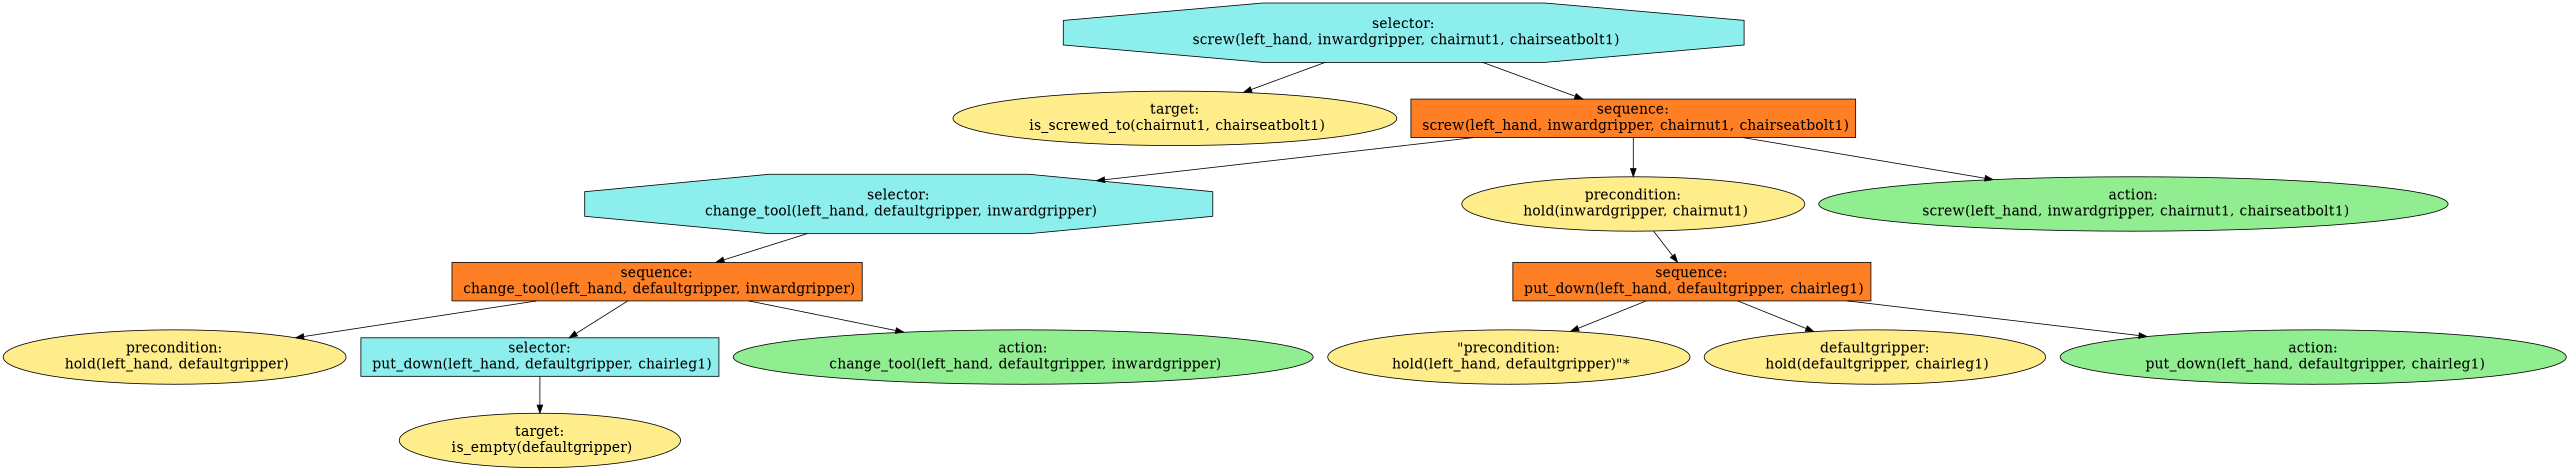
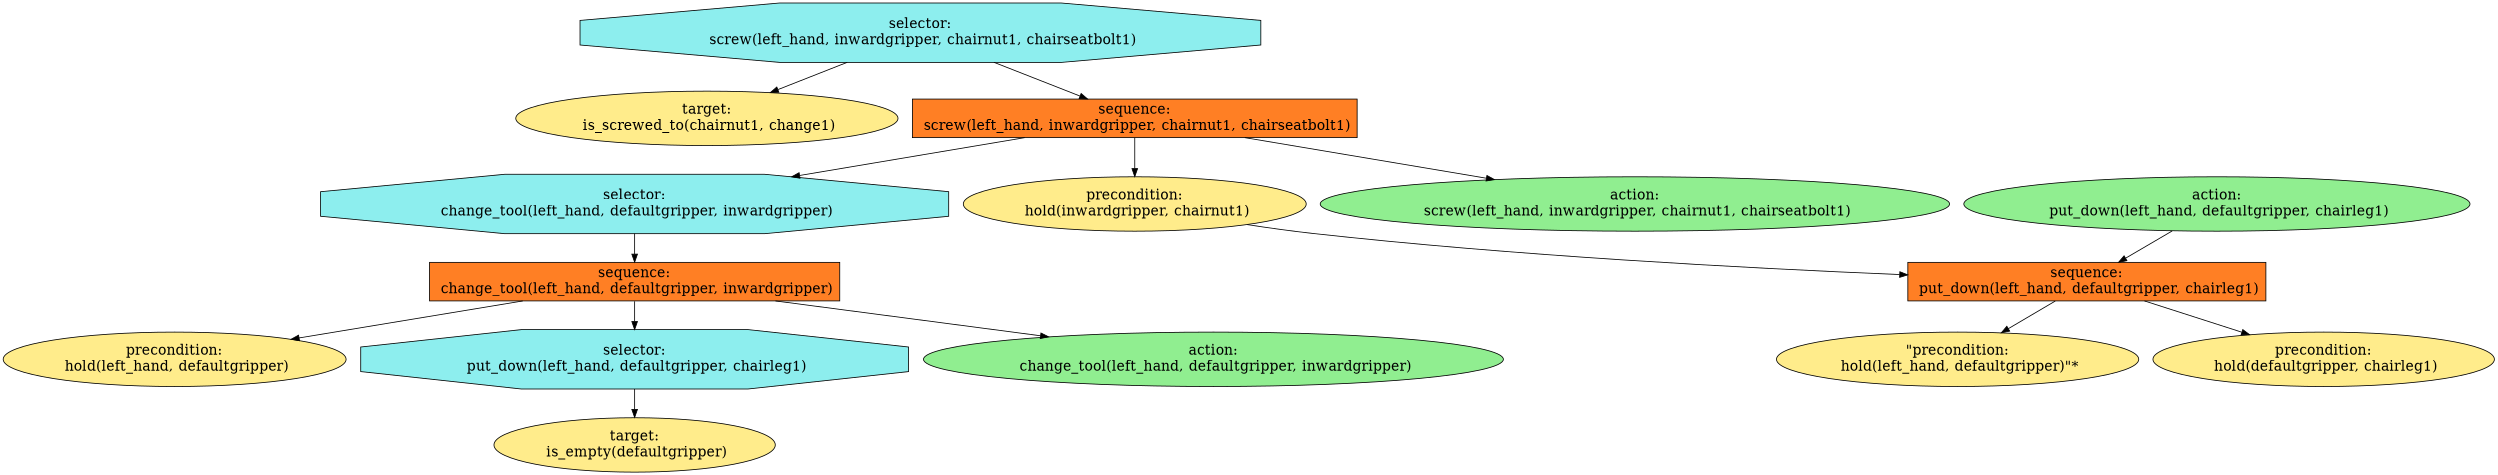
node "target: is_screwed_to(chairnut1, chairseatbolt1)": label "target: is_screwed_to(chairnut1, chairseatbolt1)" -> "target: is_screwed_to(chairnut1, change1)"
edge "sequence: put_down(left_hand, defaultgripper, chairleg1)" -> "action: put_down(left_hand, defaultgripper, chairleg1)": reversed
node "selector: put_down(left_hand, defaultgripper, chairleg1)": shape box -> octagon
node "defaultgripper: hold(defaultgripper, chairleg1)": label "defaultgripper: hold(defaultgripper, chairleg1)" -> "precondition: hold(defaultgripper, chairleg1)"
